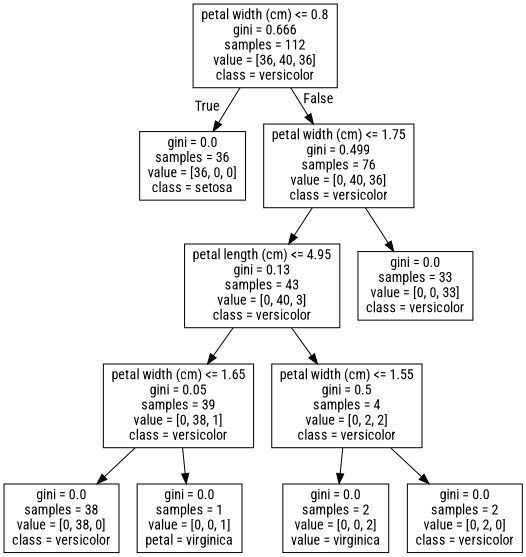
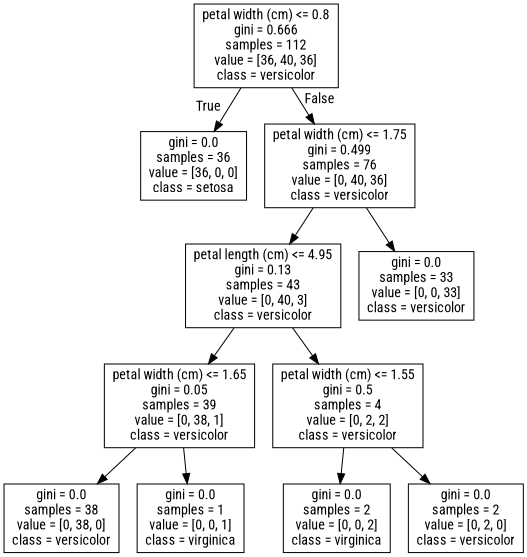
node "gini = 0.0 samples = 1 value = [0, 0, 1] petal = virginica": label "gini = 0.0 samples = 1 value = [0, 0, 1] petal = virginica" -> "gini = 0.0 samples = 1 value = [0, 0, 1] class = virginica"
node "gini = 0.0 samples = 2 value = [0, 0, 2] value = virginica": label "gini = 0.0 samples = 2 value = [0, 0, 2] value = virginica" -> "gini = 0.0 samples = 2 value = [0, 0, 2] class = virginica"
